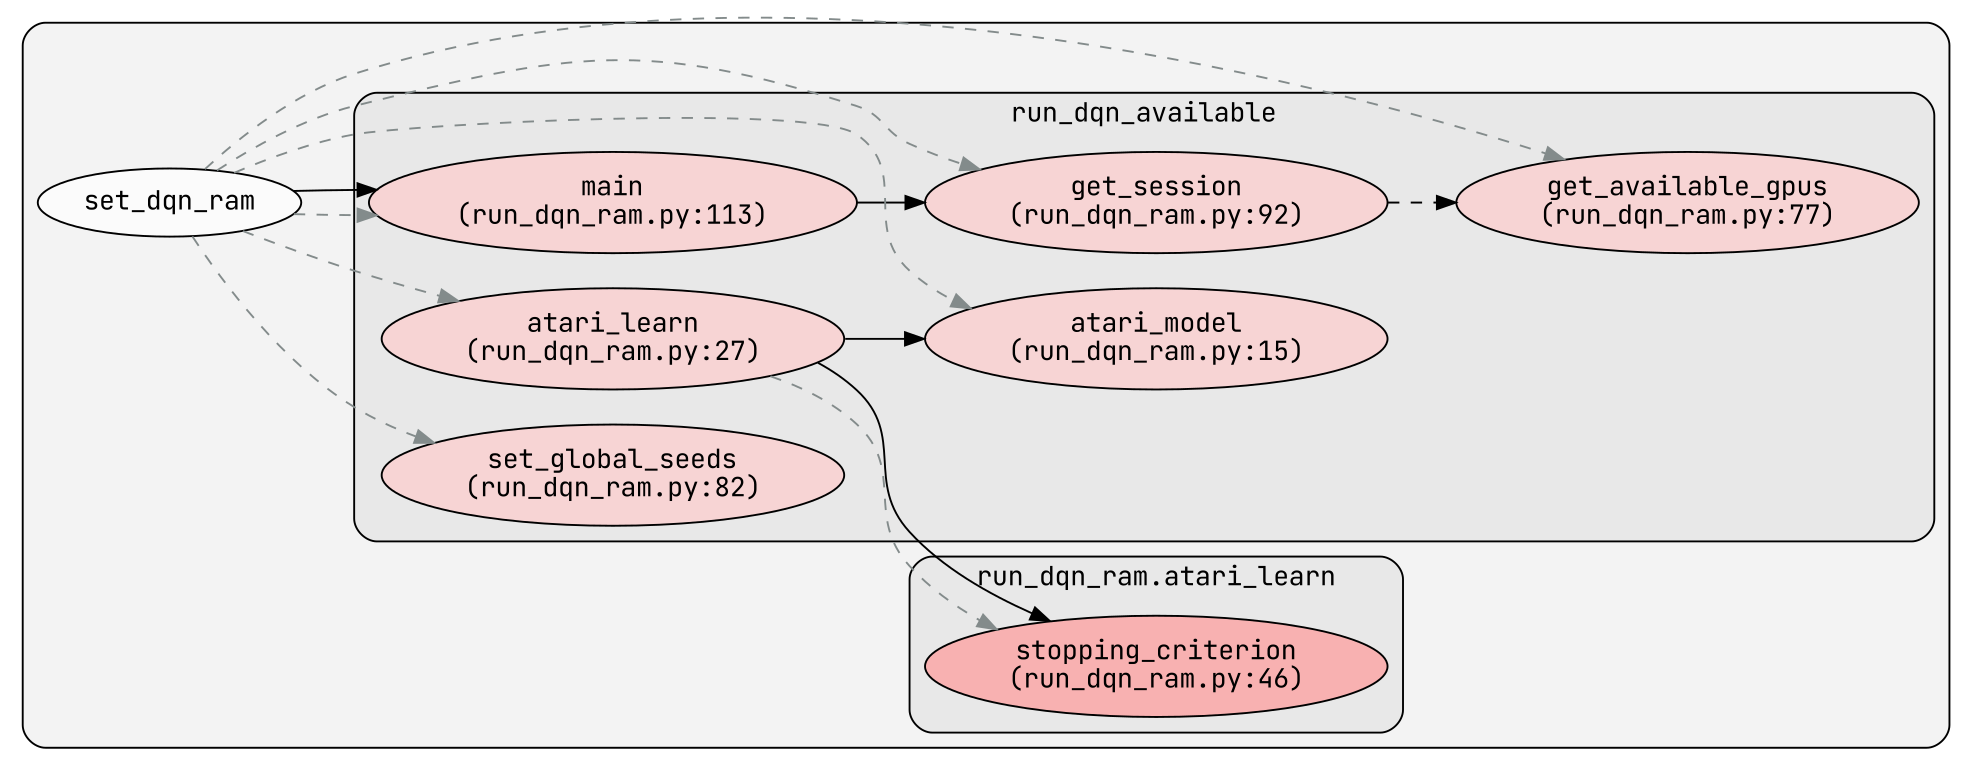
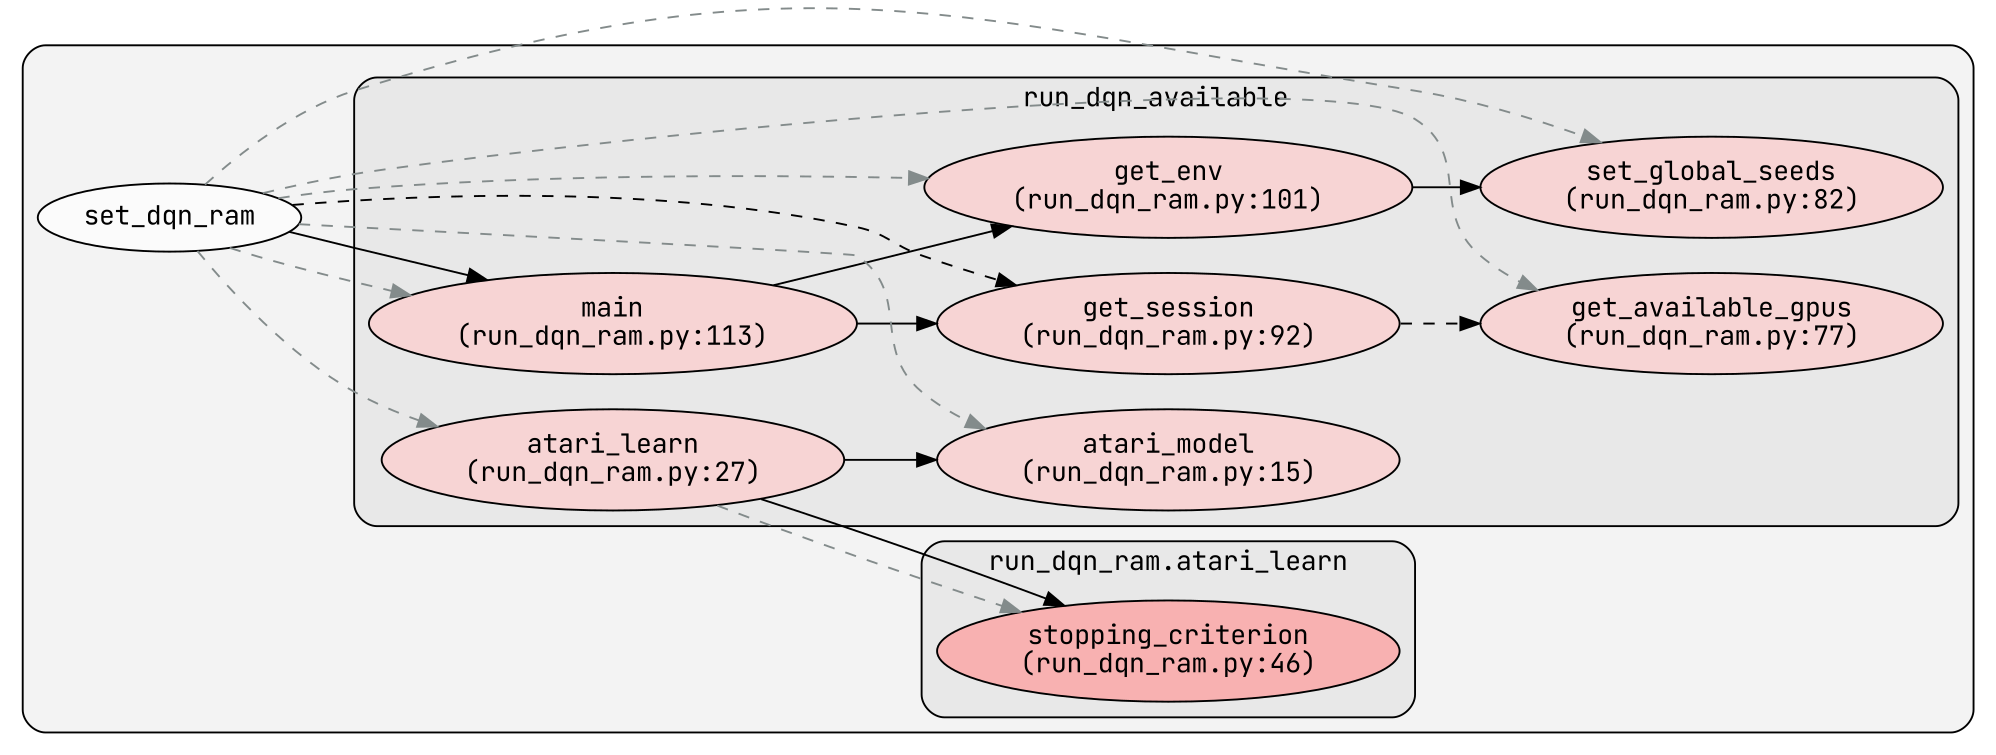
edge "set_dqn_ram" -> "get_session (run_dqn_ram.py:92)": color #838b8b -> #000000
node "get_env (run_dqn_ram.py:101)": added
